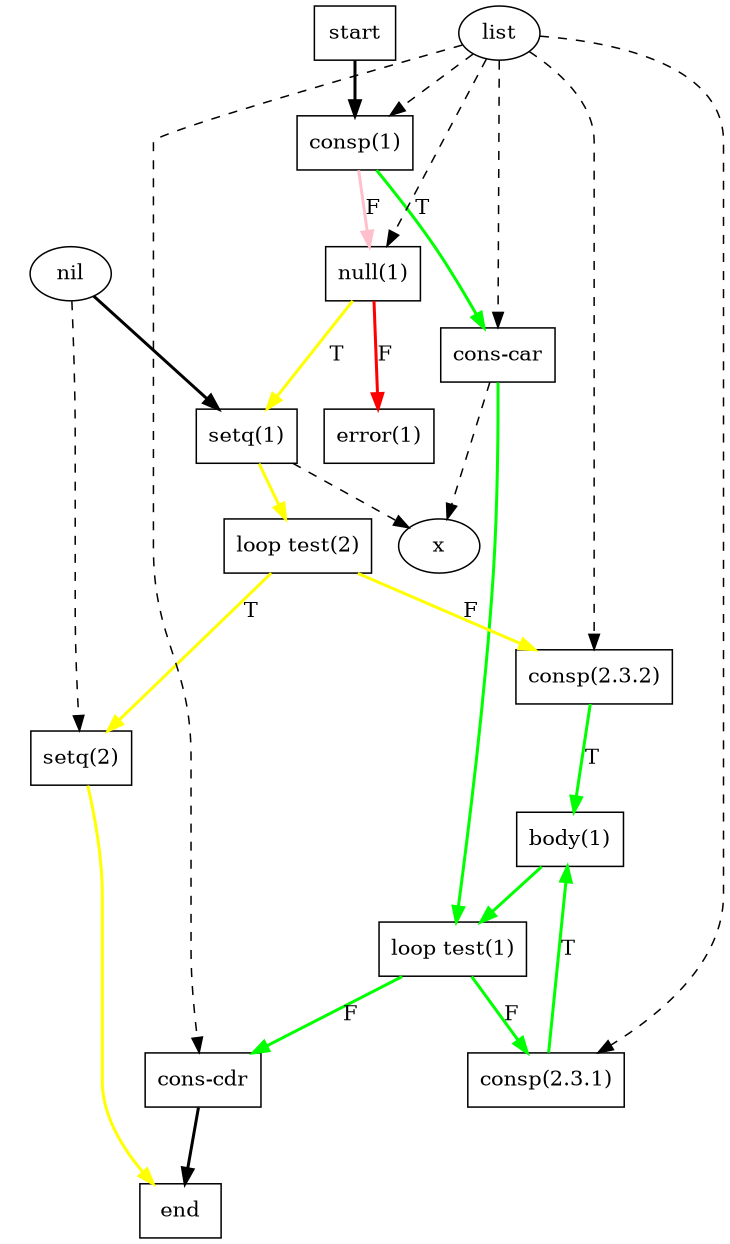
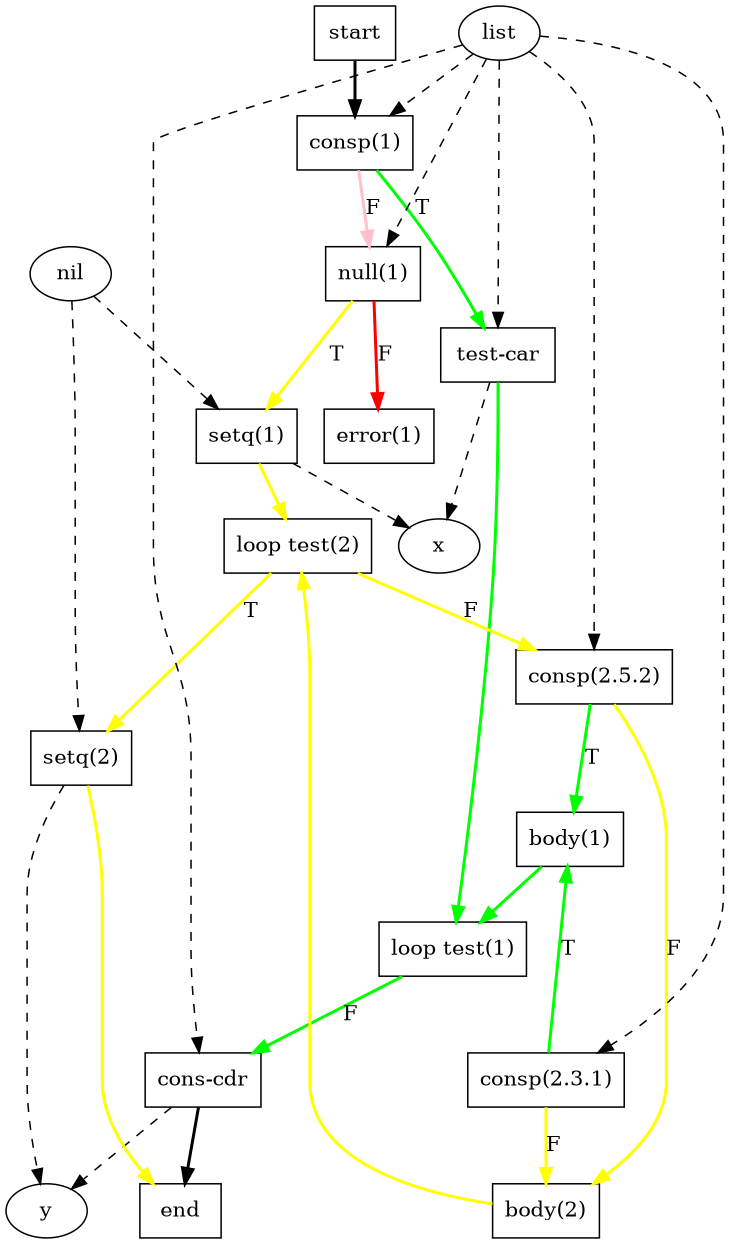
edge "nil" -> "setq(1)": style bold -> dashed
node "cons-car": label "cons-car" -> "test-car"
node "consp(2.3.2)": label "consp(2.3.2)" -> "consp(2.5.2)"
edge "loop test(1)" -> "consp(2.3.1)": removed, label "F"
node "y": added
node "body(2)": added
